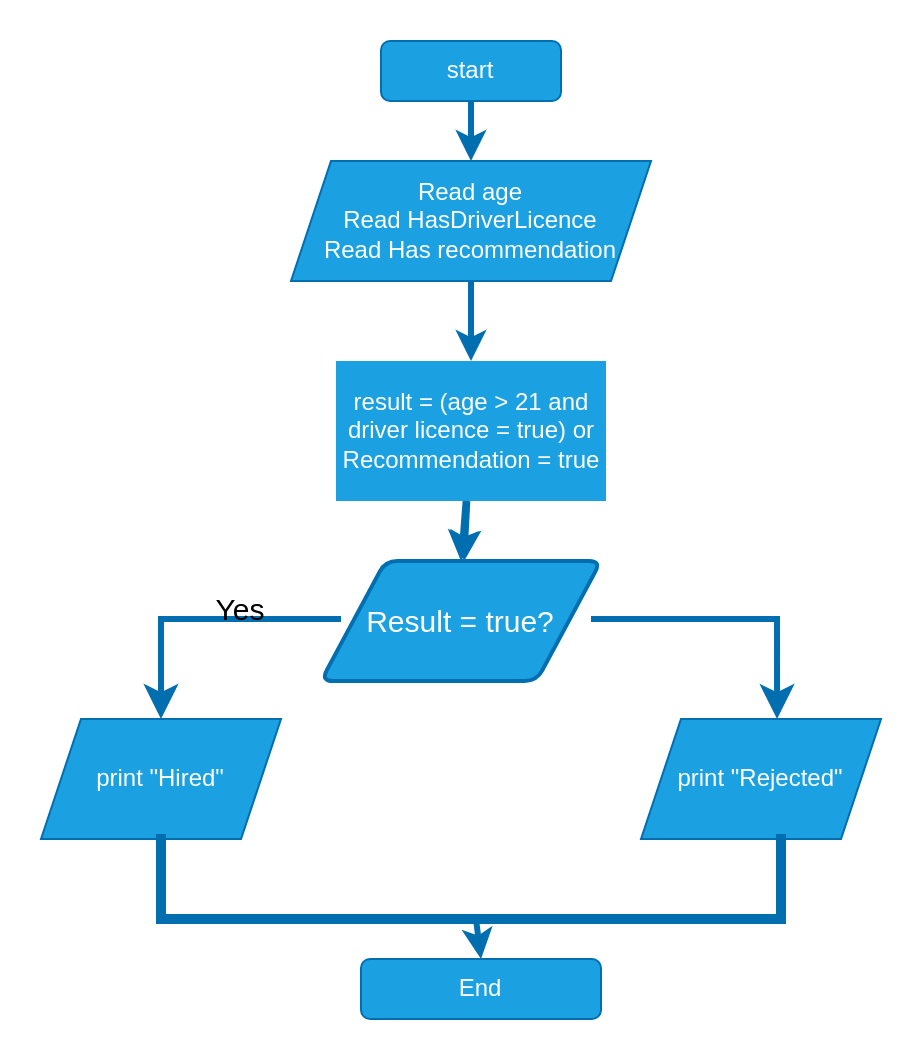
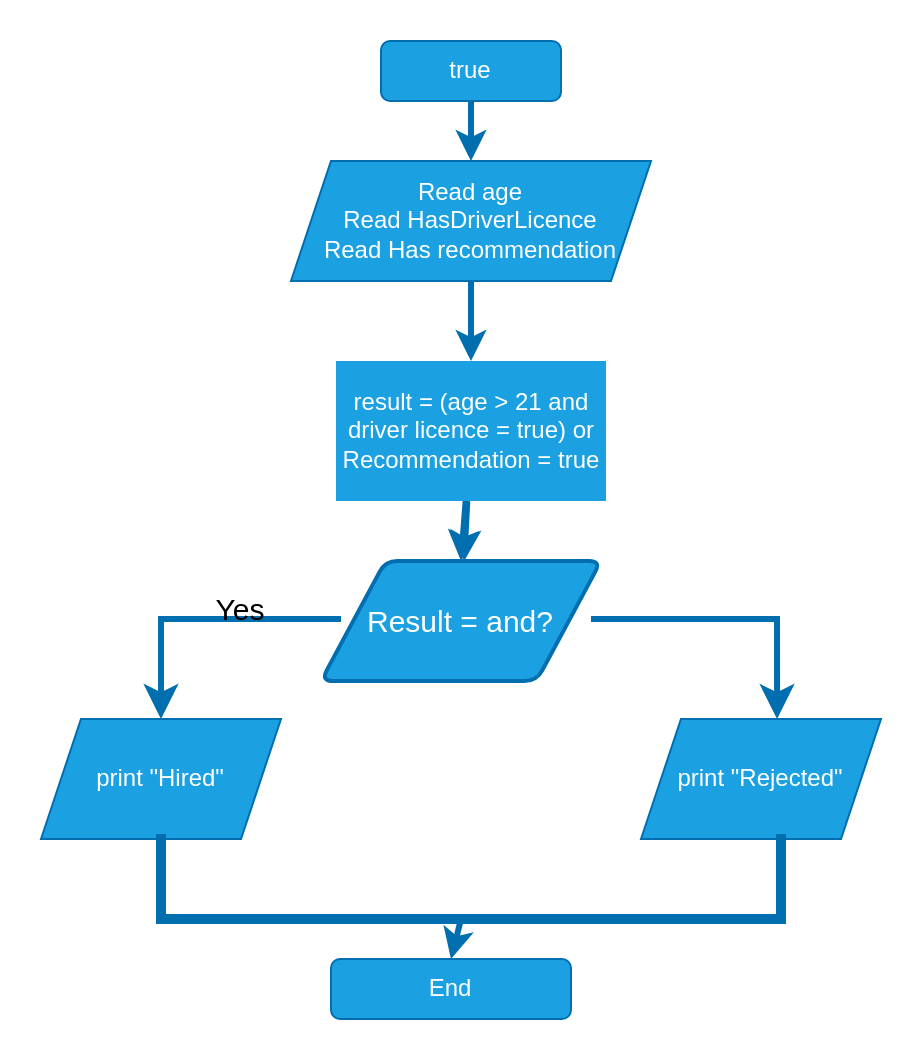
node "start": label "start" -> "true"
node "Result = true?": label "Result = true?" -> "Result = and?"
node "End": moved (481, 989) -> (451, 989)
